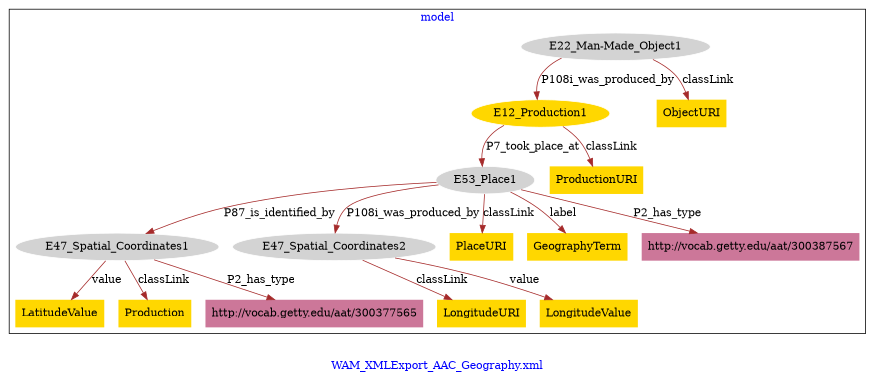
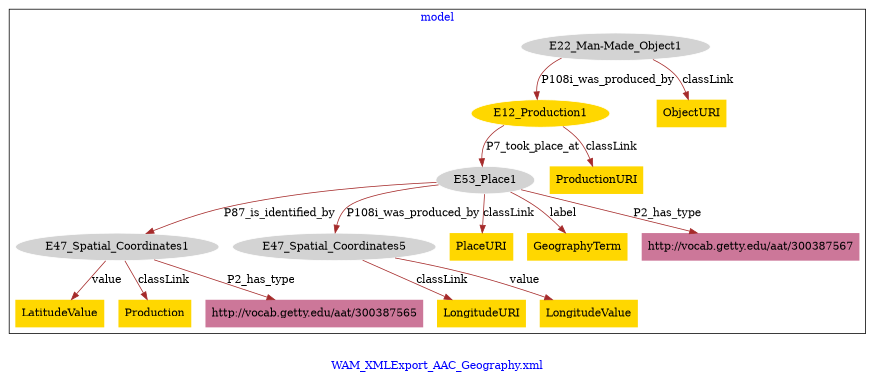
node "E47_Spatial_Coordinates2": label "E47_Spatial_Coordinates2" -> "E47_Spatial_Coordinates5"
node "http://vocab.getty.edu/aat/300377565": label "http://vocab.getty.edu/aat/300377565" -> "http://vocab.getty.edu/aat/300387565"
